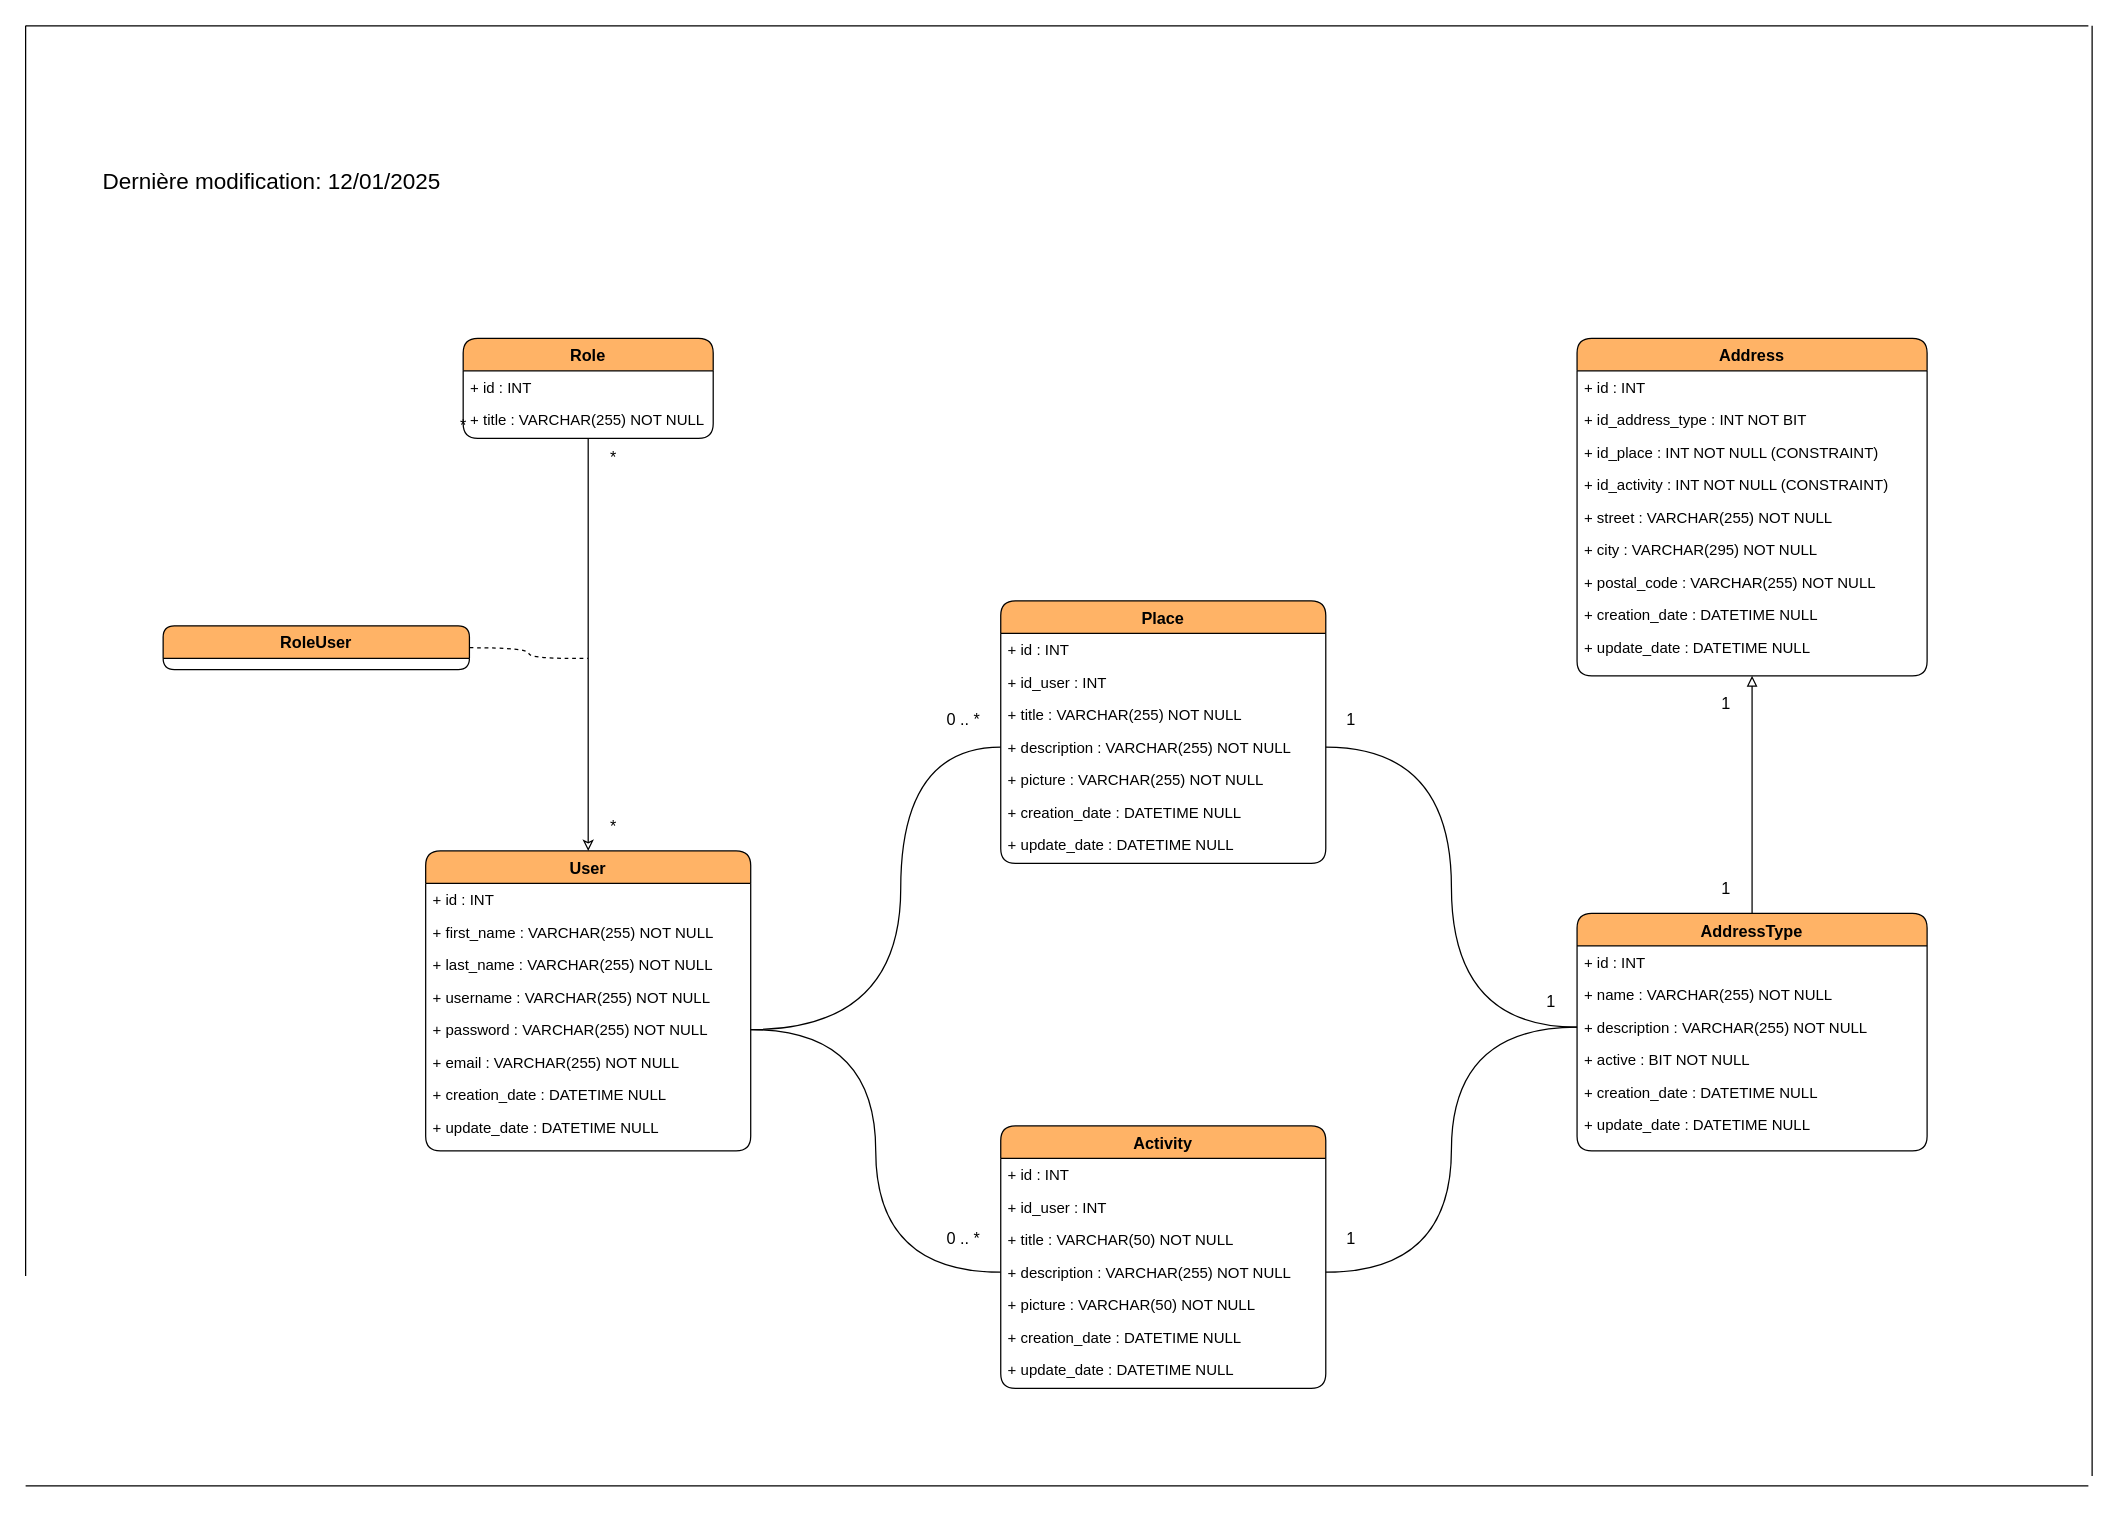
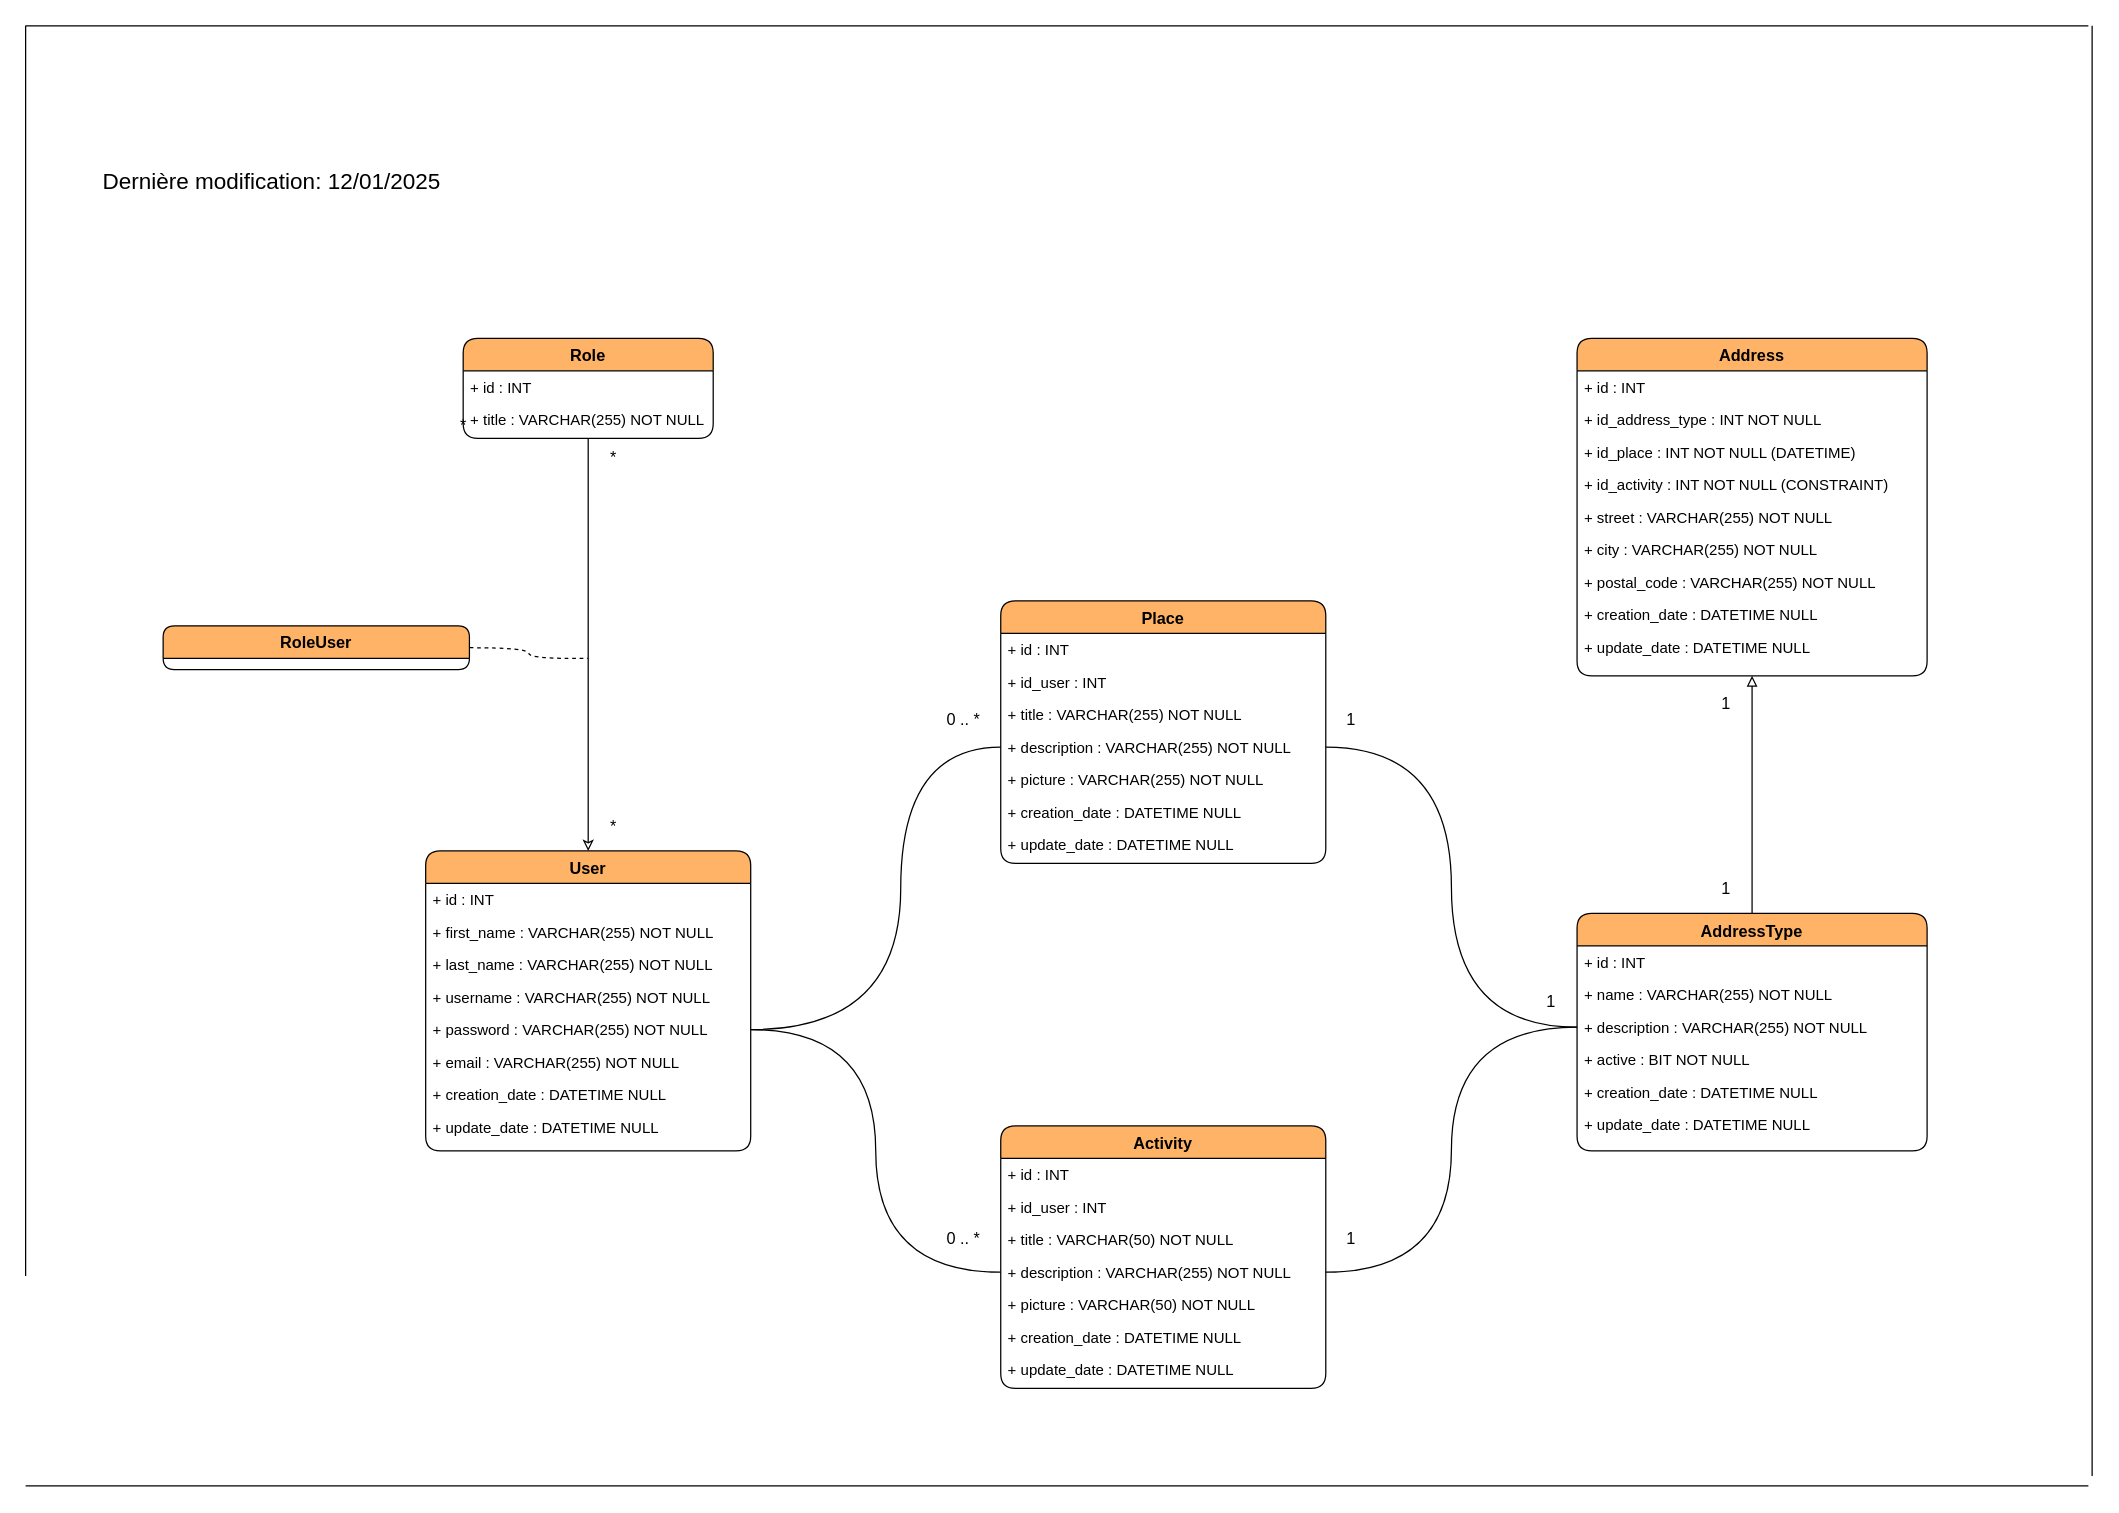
node "+ id_address_type : INT NOT BIT": label "+ id_address_type : INT NOT BIT" -> "+ id_address_type : INT NOT NULL"
node "+ id_place : INT NOT NULL (CONSTRAINT)": label "+ id_place : INT NOT NULL (CONSTRAINT)" -> "+ id_place : INT NOT NULL (DATETIME)"
node "+ city : VARCHAR(295) NOT NULL": label "+ city : VARCHAR(295) NOT NULL" -> "+ city : VARCHAR(255) NOT NULL"
